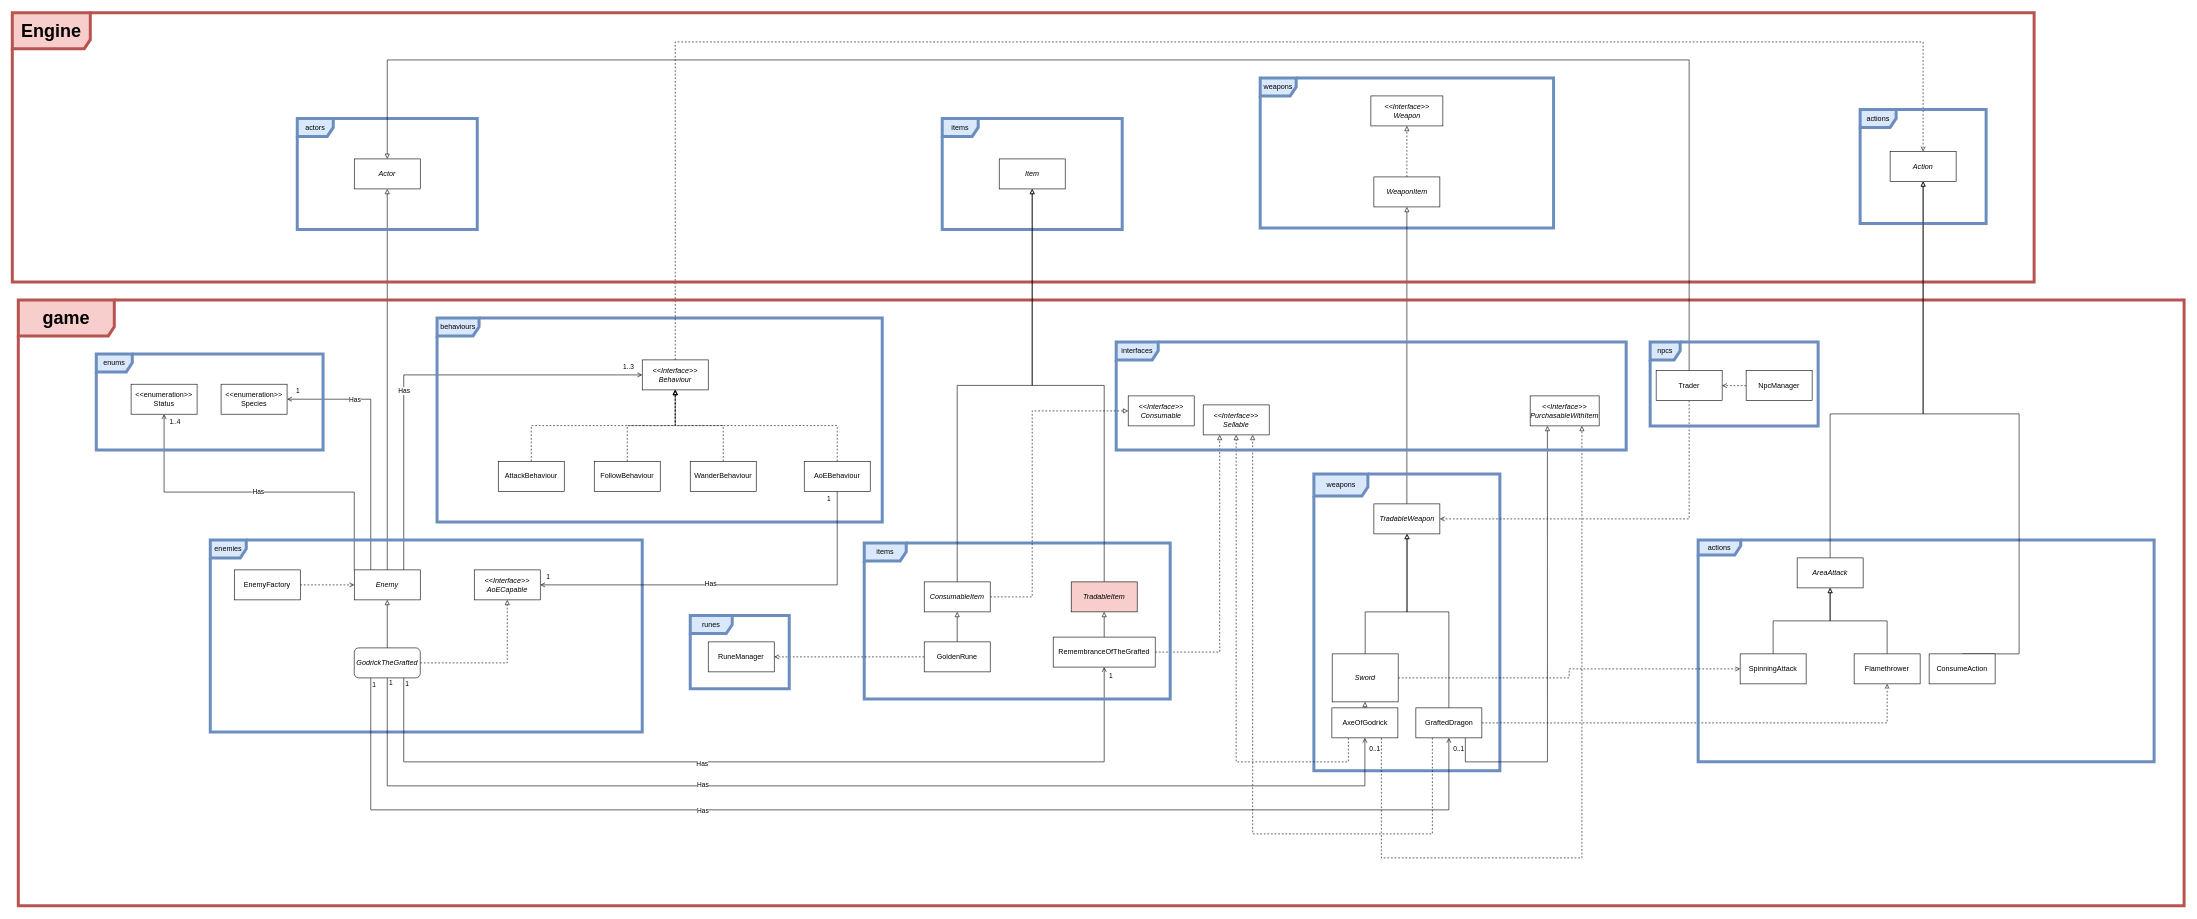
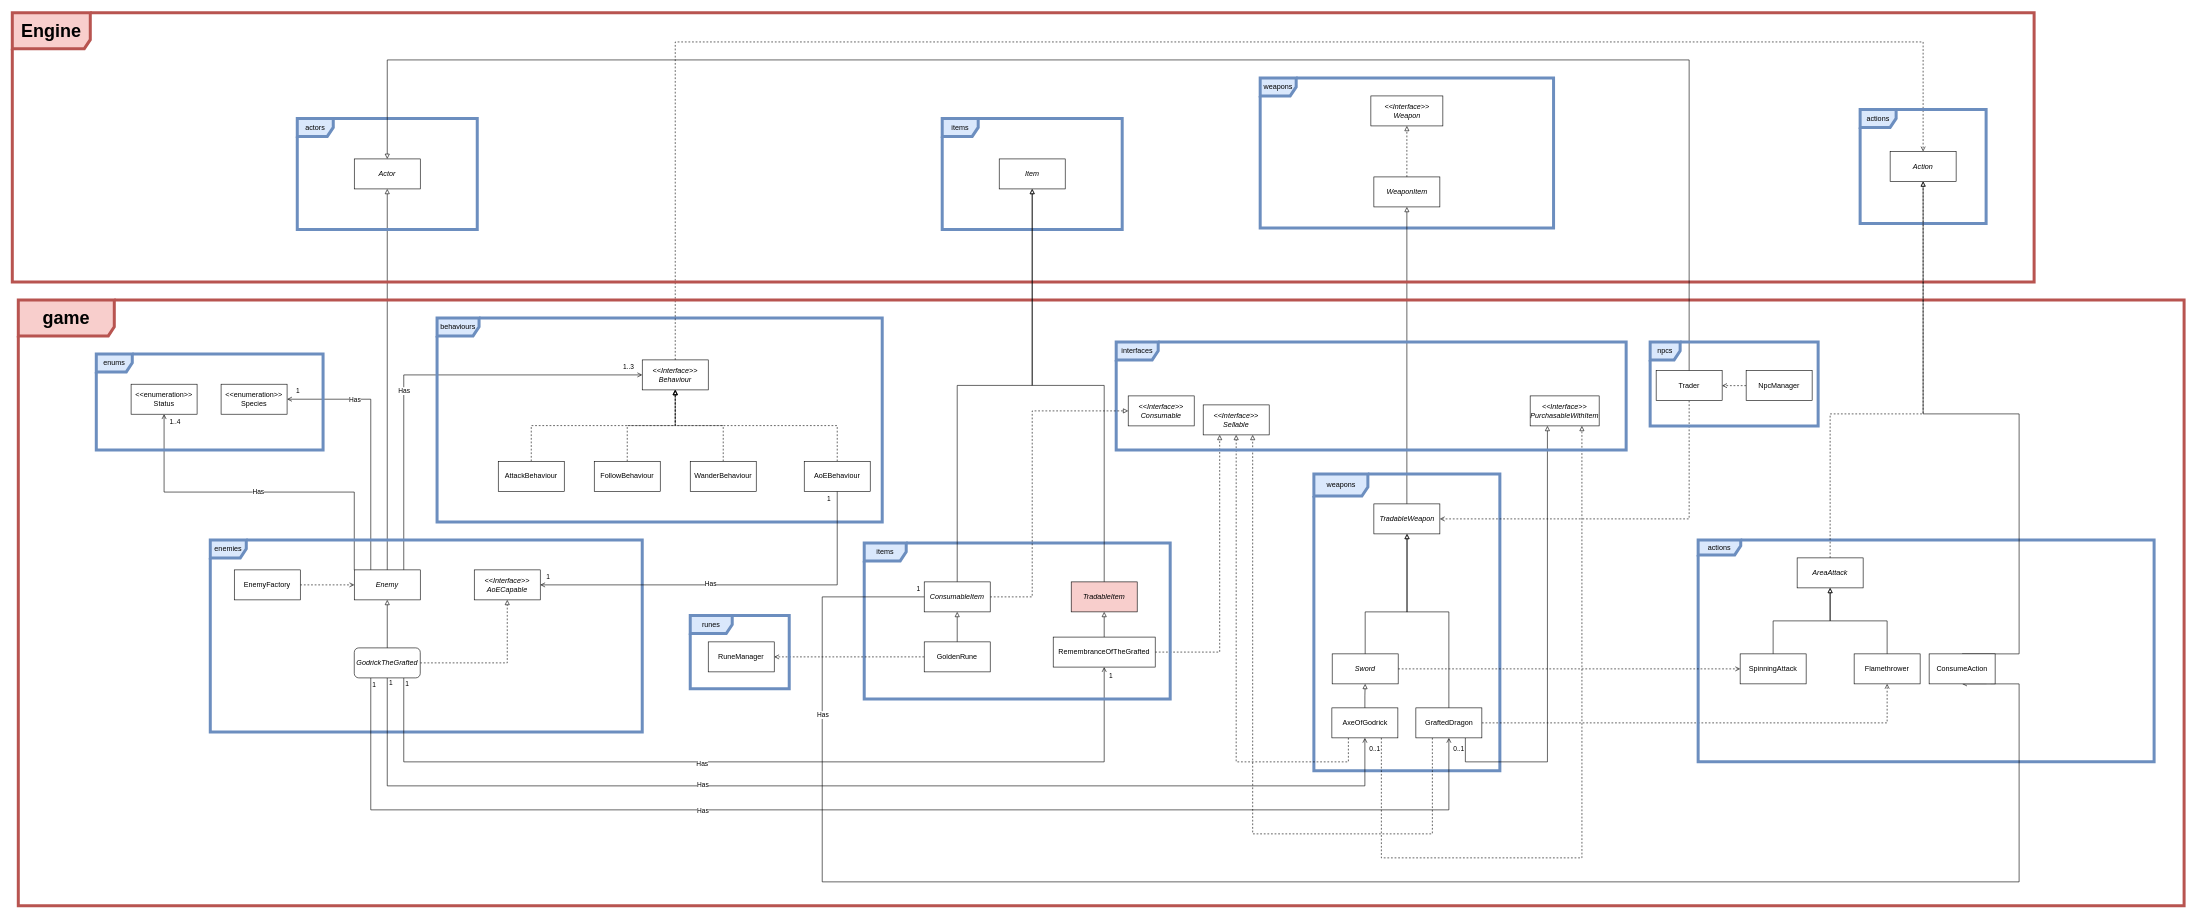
edge "AreaAttack" -> "Action": style solid -> dashed
node "Sword": size 66x48 -> 66x30
edge "ConsumableItem" -> "ConsumeAction": added, labels "1", "Has", "1"
